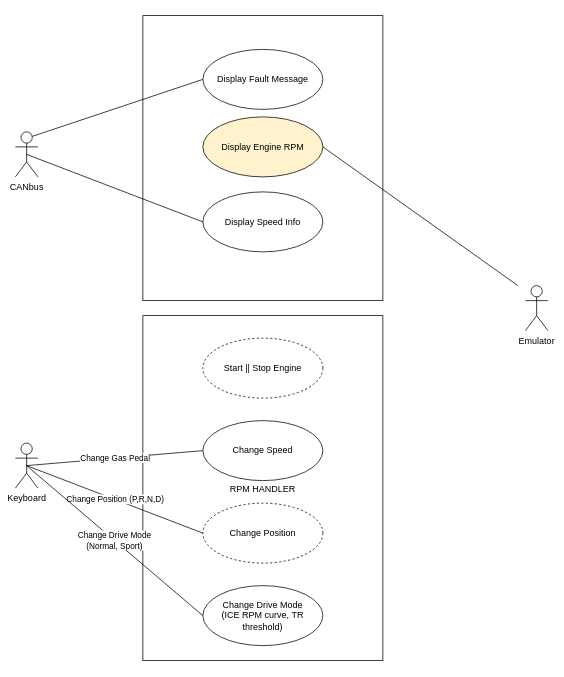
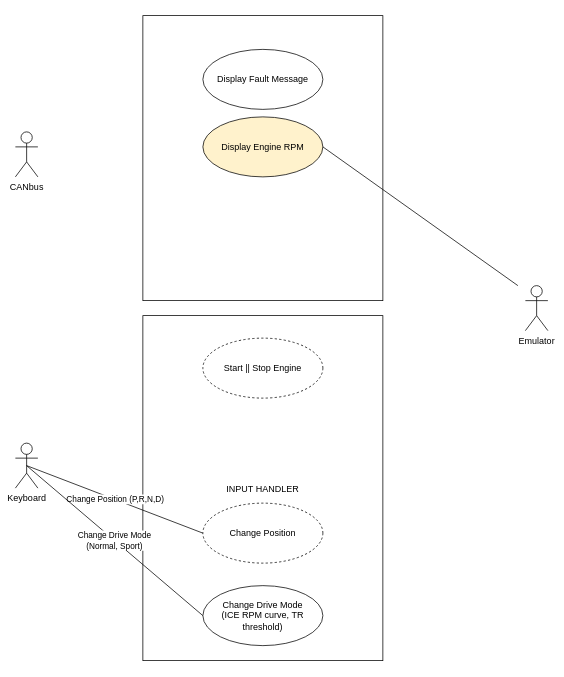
edge "Display Fault Message" -- "CANbus": removed
edge "CANbus" -- "Display Speed Info": removed
node "Display Speed Info": removed
node "Change Speed": removed
edge "Change Speed" -- "Keyboard": removed, label "Change Gas Pedal"
node "RPM HANDLER": label "RPM HANDLER" -> "INPUT HANDLER"
